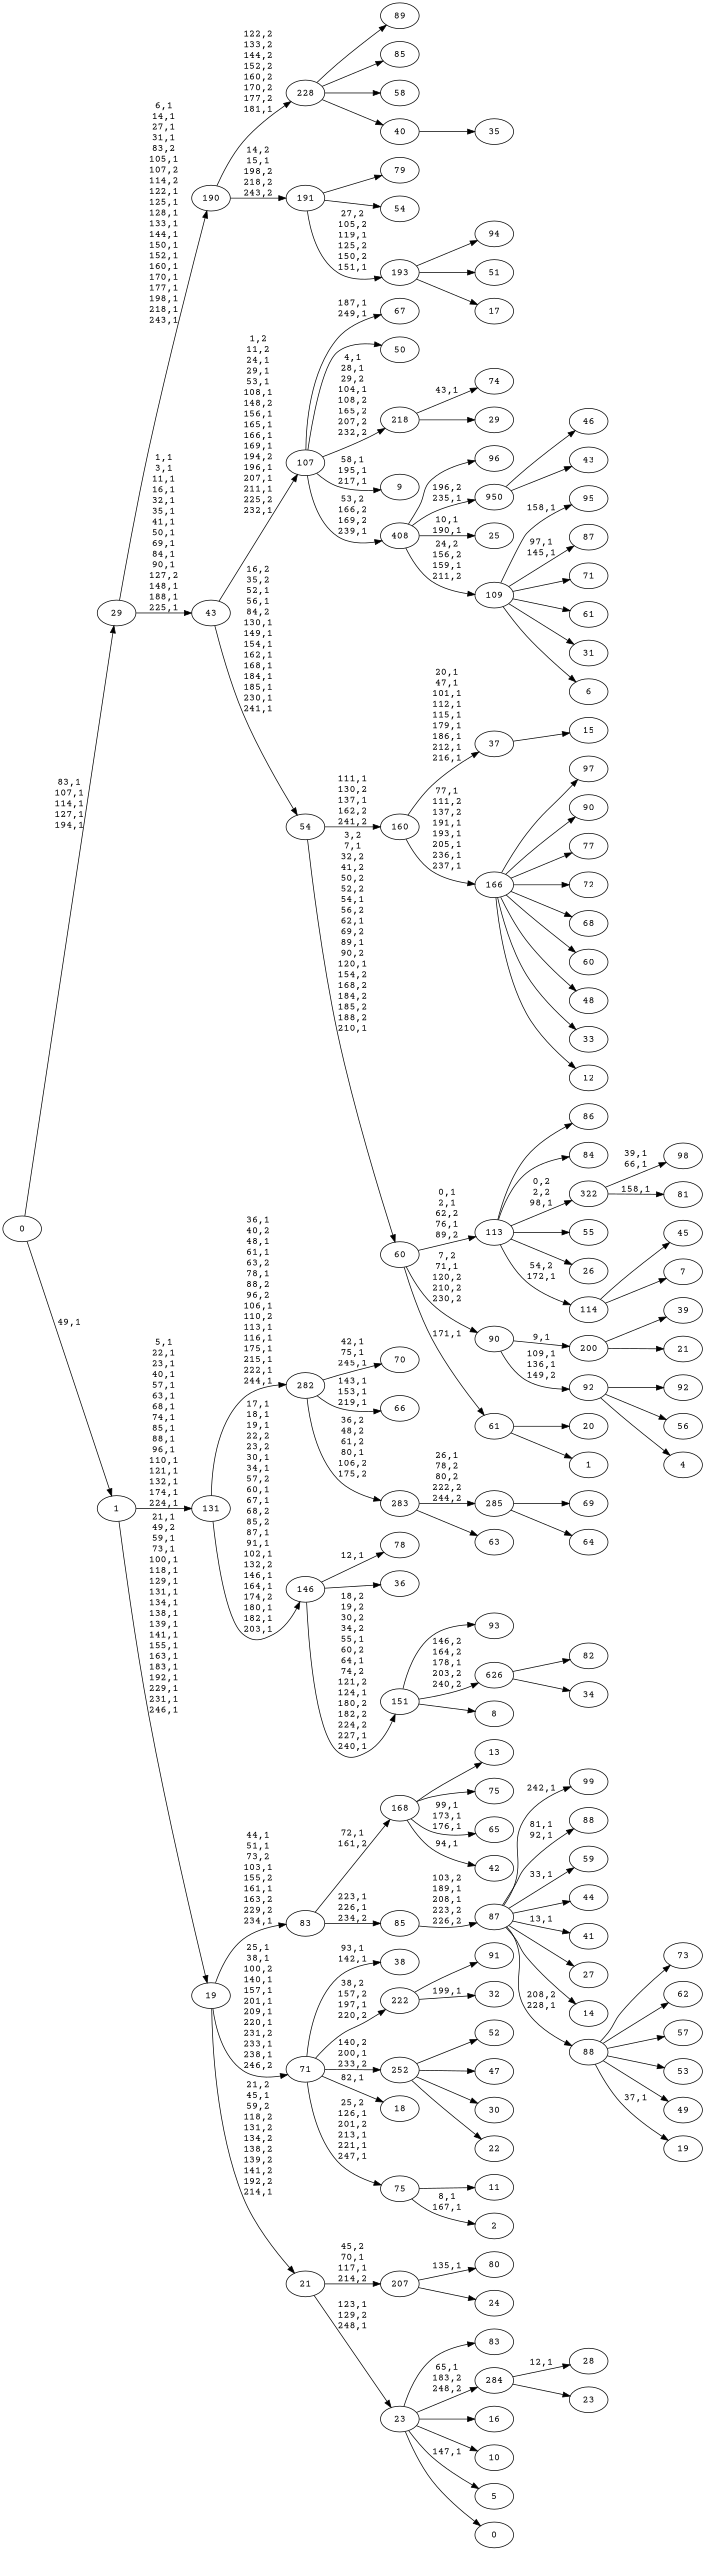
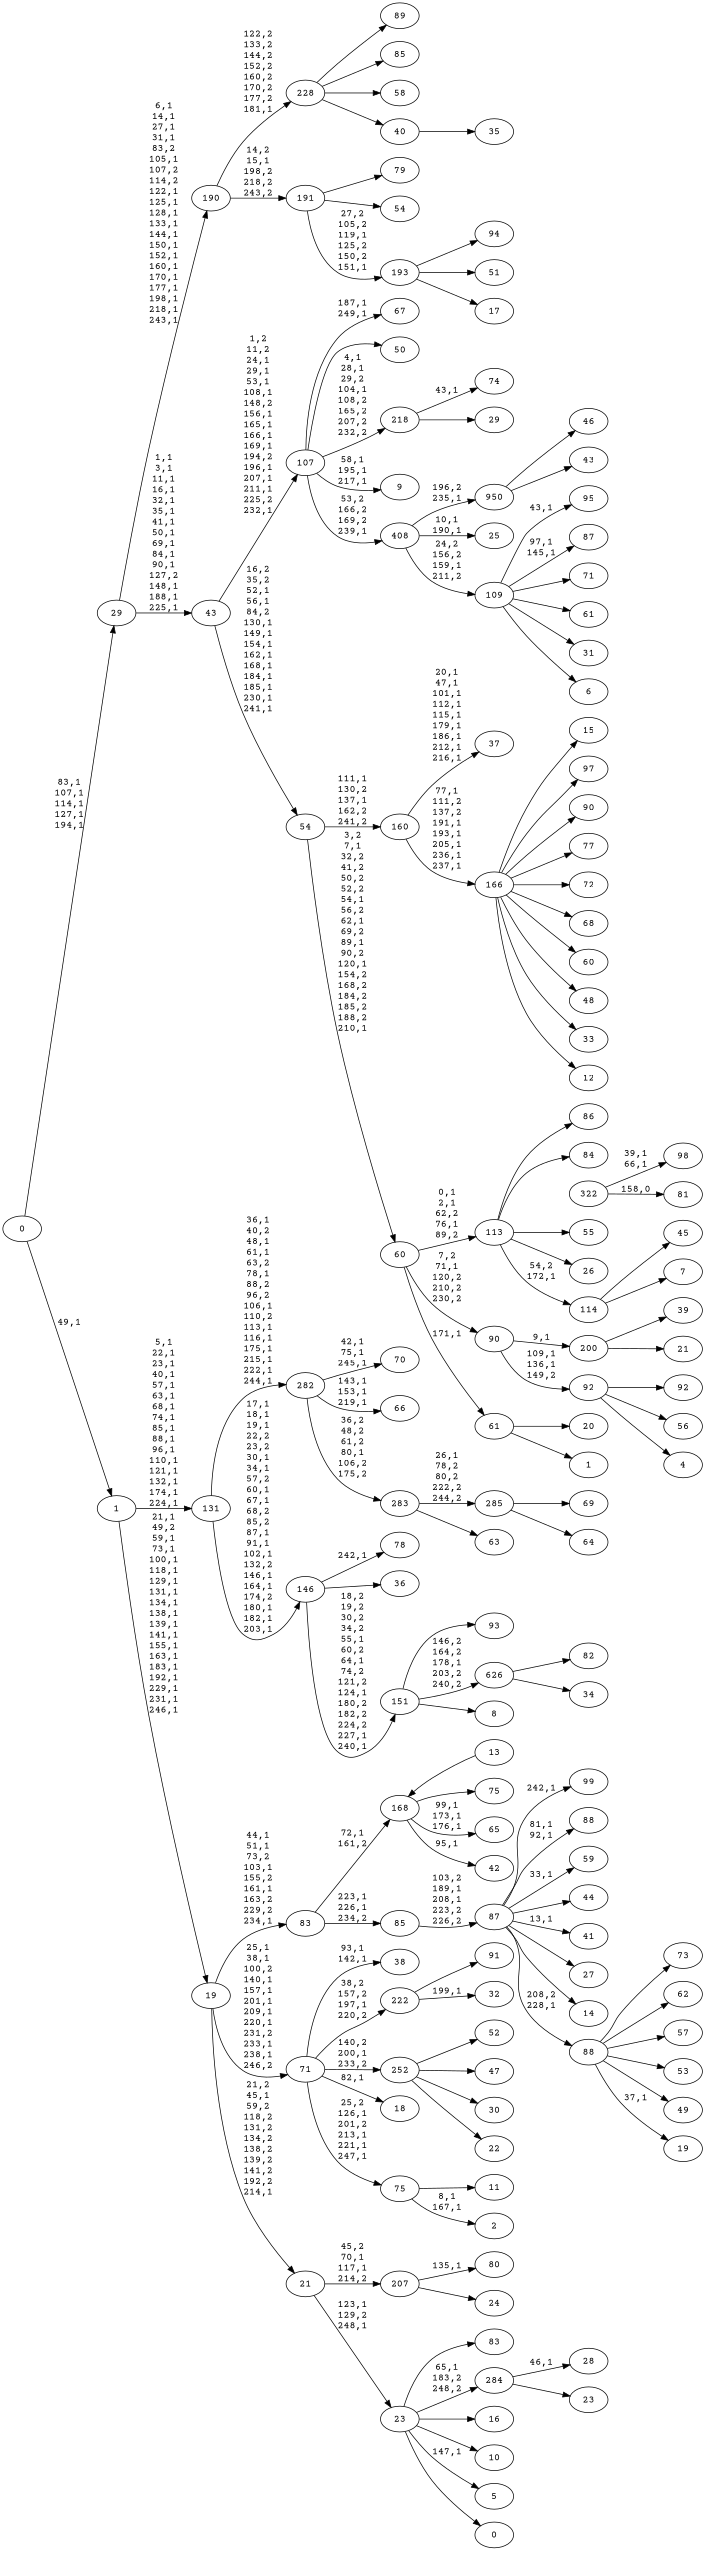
node "96": removed
edge "109" -> "95": label "158,1" -> "43,1"
edge "37" -> "15": now "166" -> "15"
edge "322" -> "81": label "158,1" -> "158,0"
edge "113" -> "322": removed, label "0,2 2,2 98,1"
edge "146" -> "78": label "12,1" -> "242,1"
edge "168" -> "13": reversed
edge "168" -> "42": label "94,1" -> "95,1"
edge "284" -> "28": label "12,1" -> "46,1"
